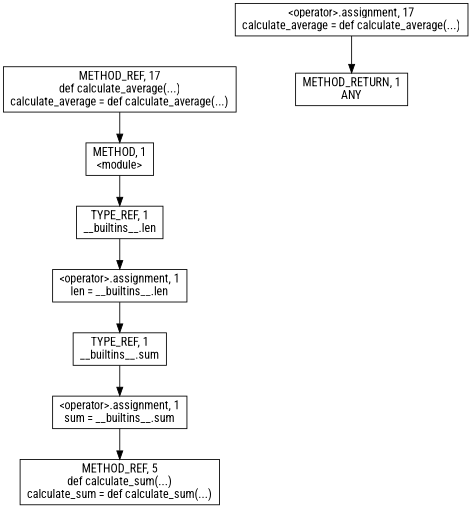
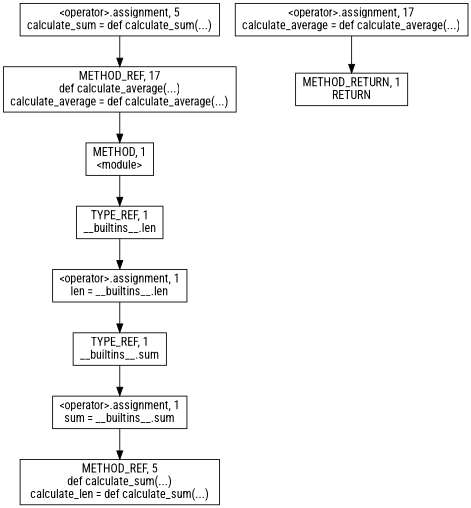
node "<operator>.assignment, 5": added
node "METHOD_RETURN, 1": text "ANY" -> "RETURN"
node "METHOD_REF, 5": text "calculate_sum = def calculate_sum(...)" -> "calculate_len = def calculate_sum(...)"
